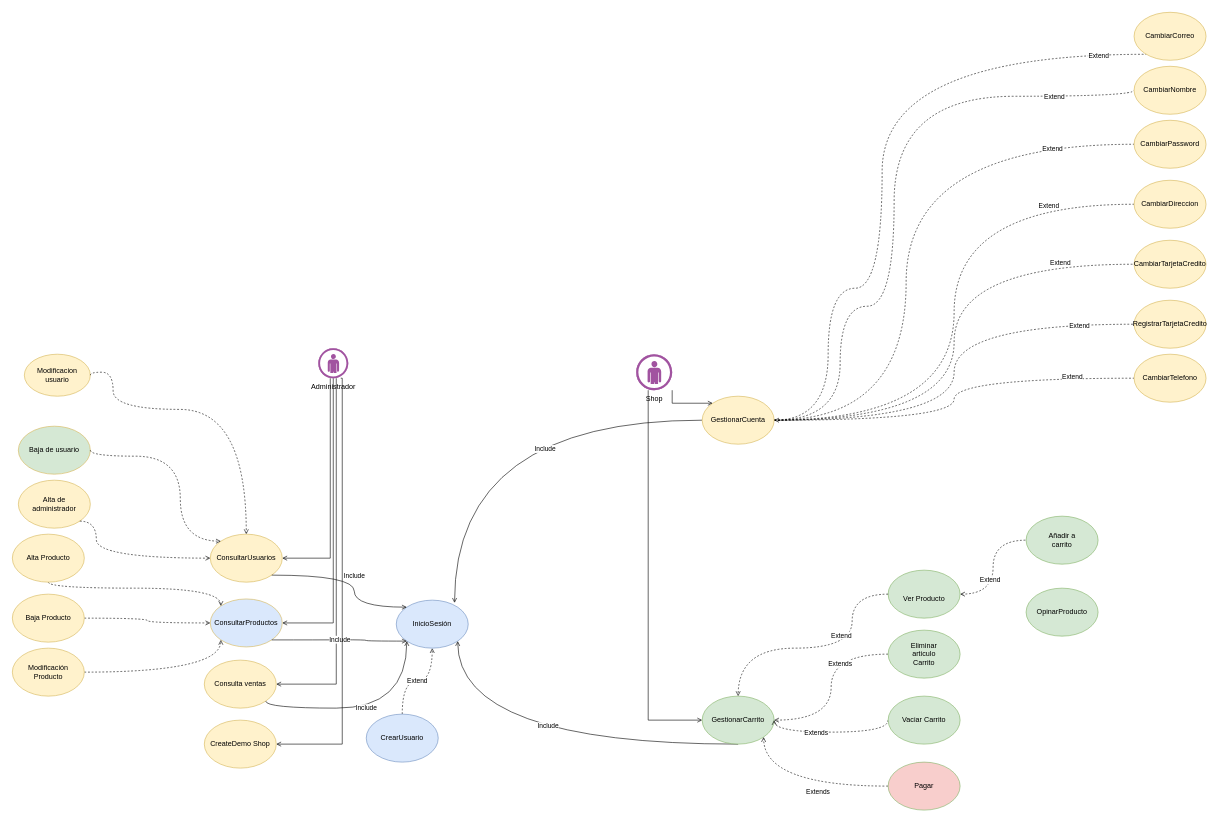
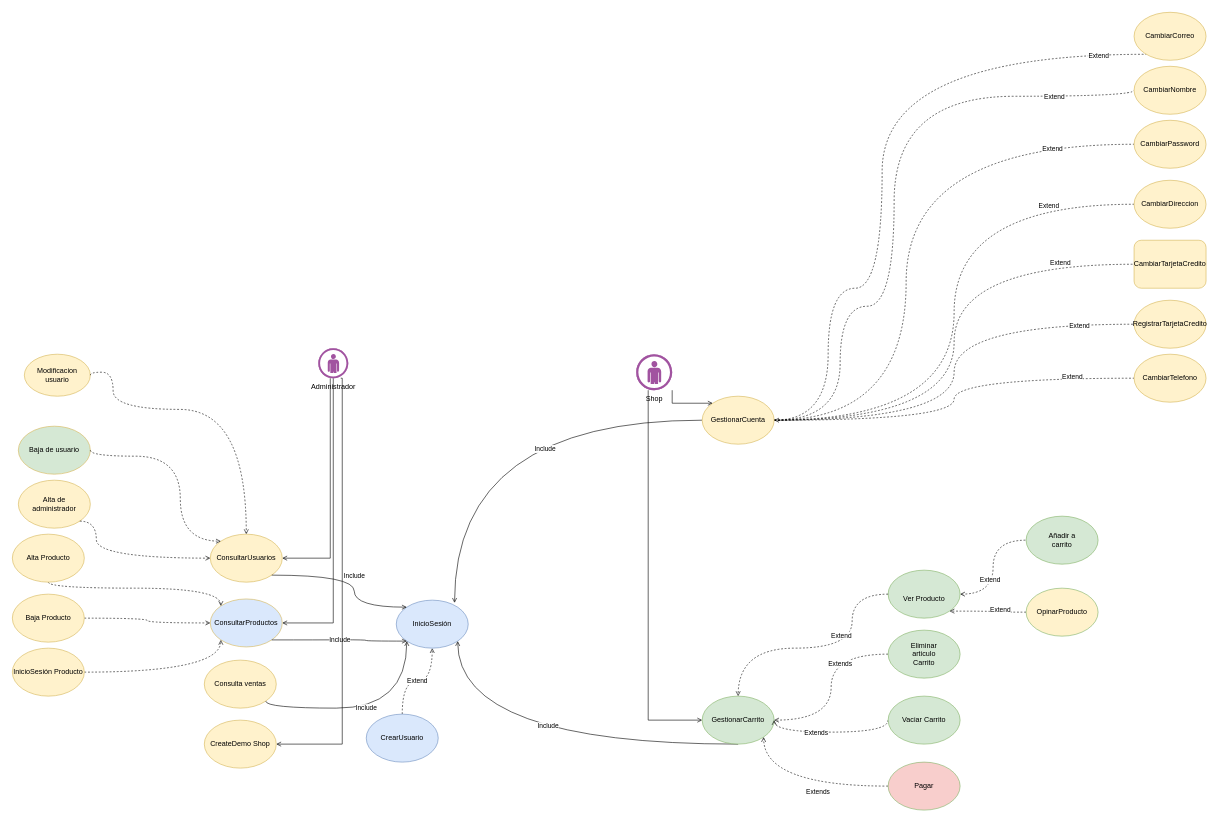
node "CambiarTarjetaCredito": shape ellipse -> rounded rectangle
edge "Administrador" -> "Consulta ventas": removed
edge "OpinarProducto" -> "Ver Producto": added, label "Extend"
node "OpinarProducto": fillcolor #d5e8d4 -> #fff2cc
node "Modificación Producto": label "Modificación Producto" -> "InicioSesión Producto"
